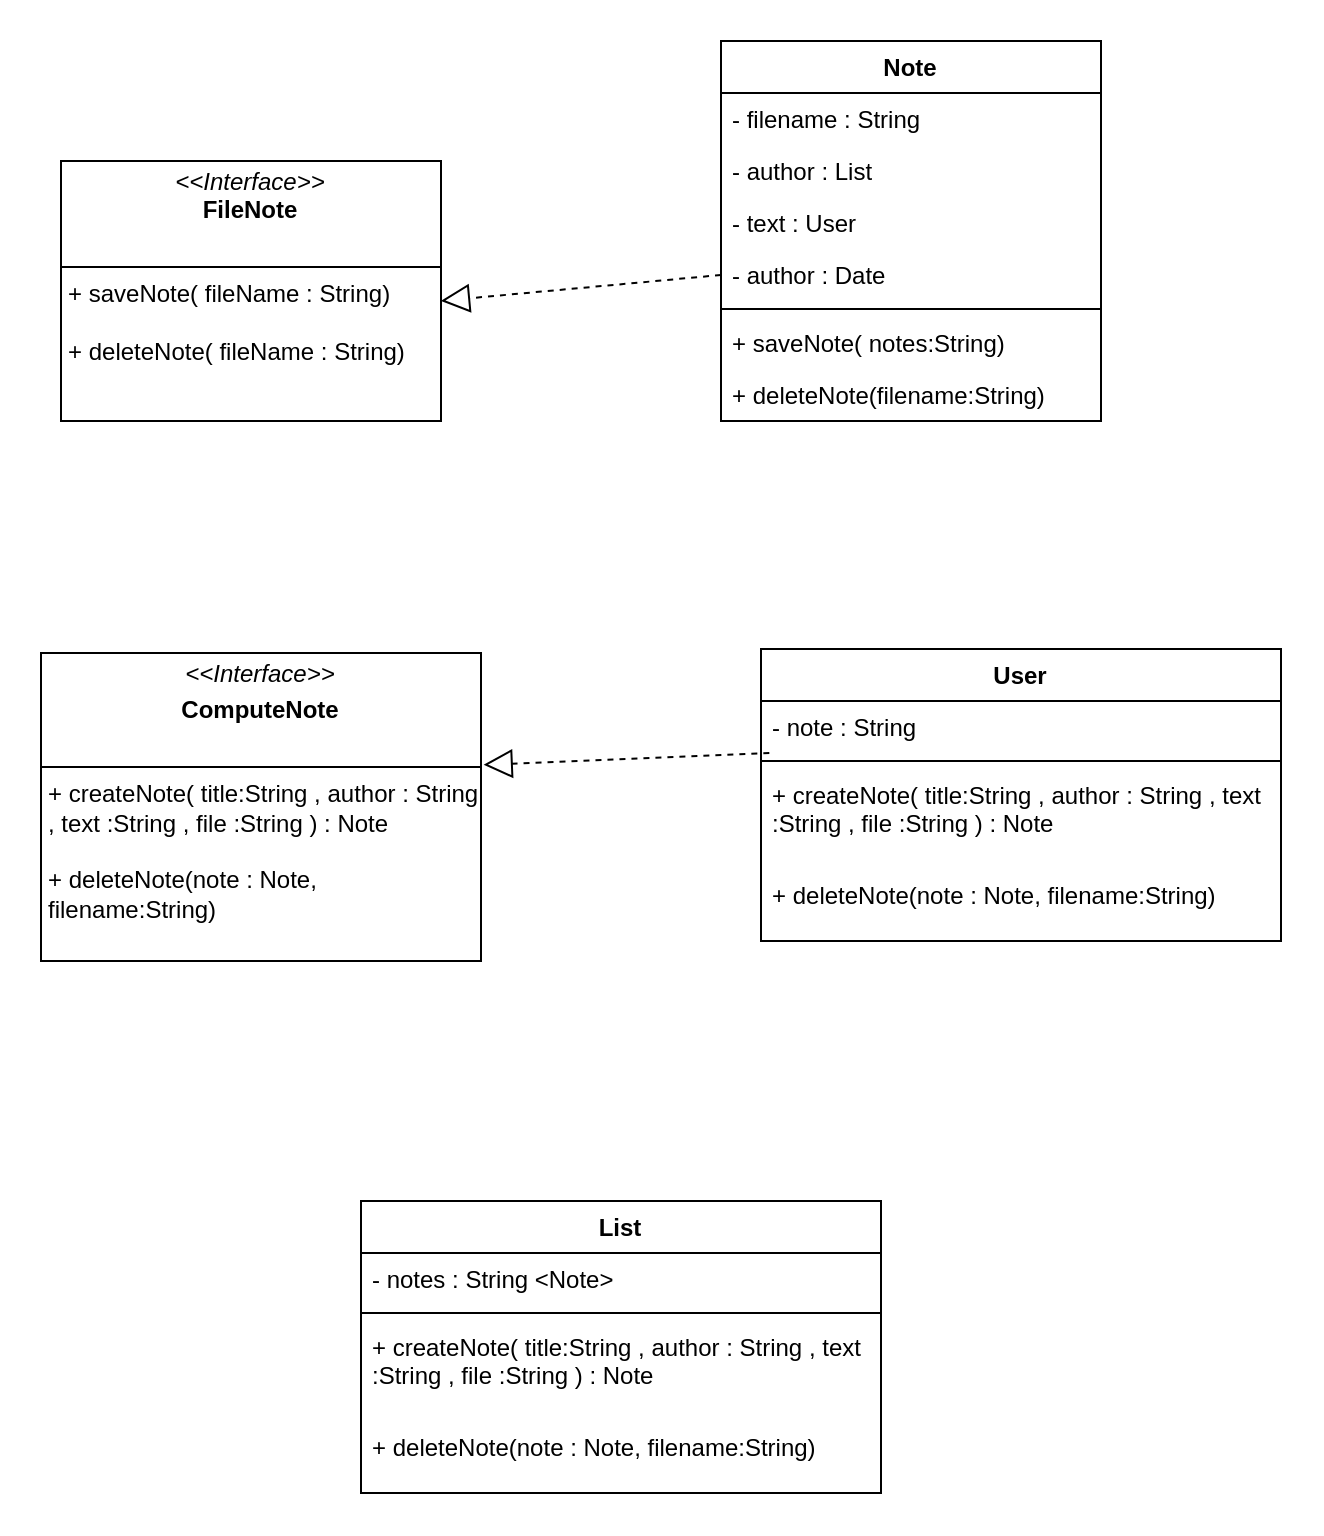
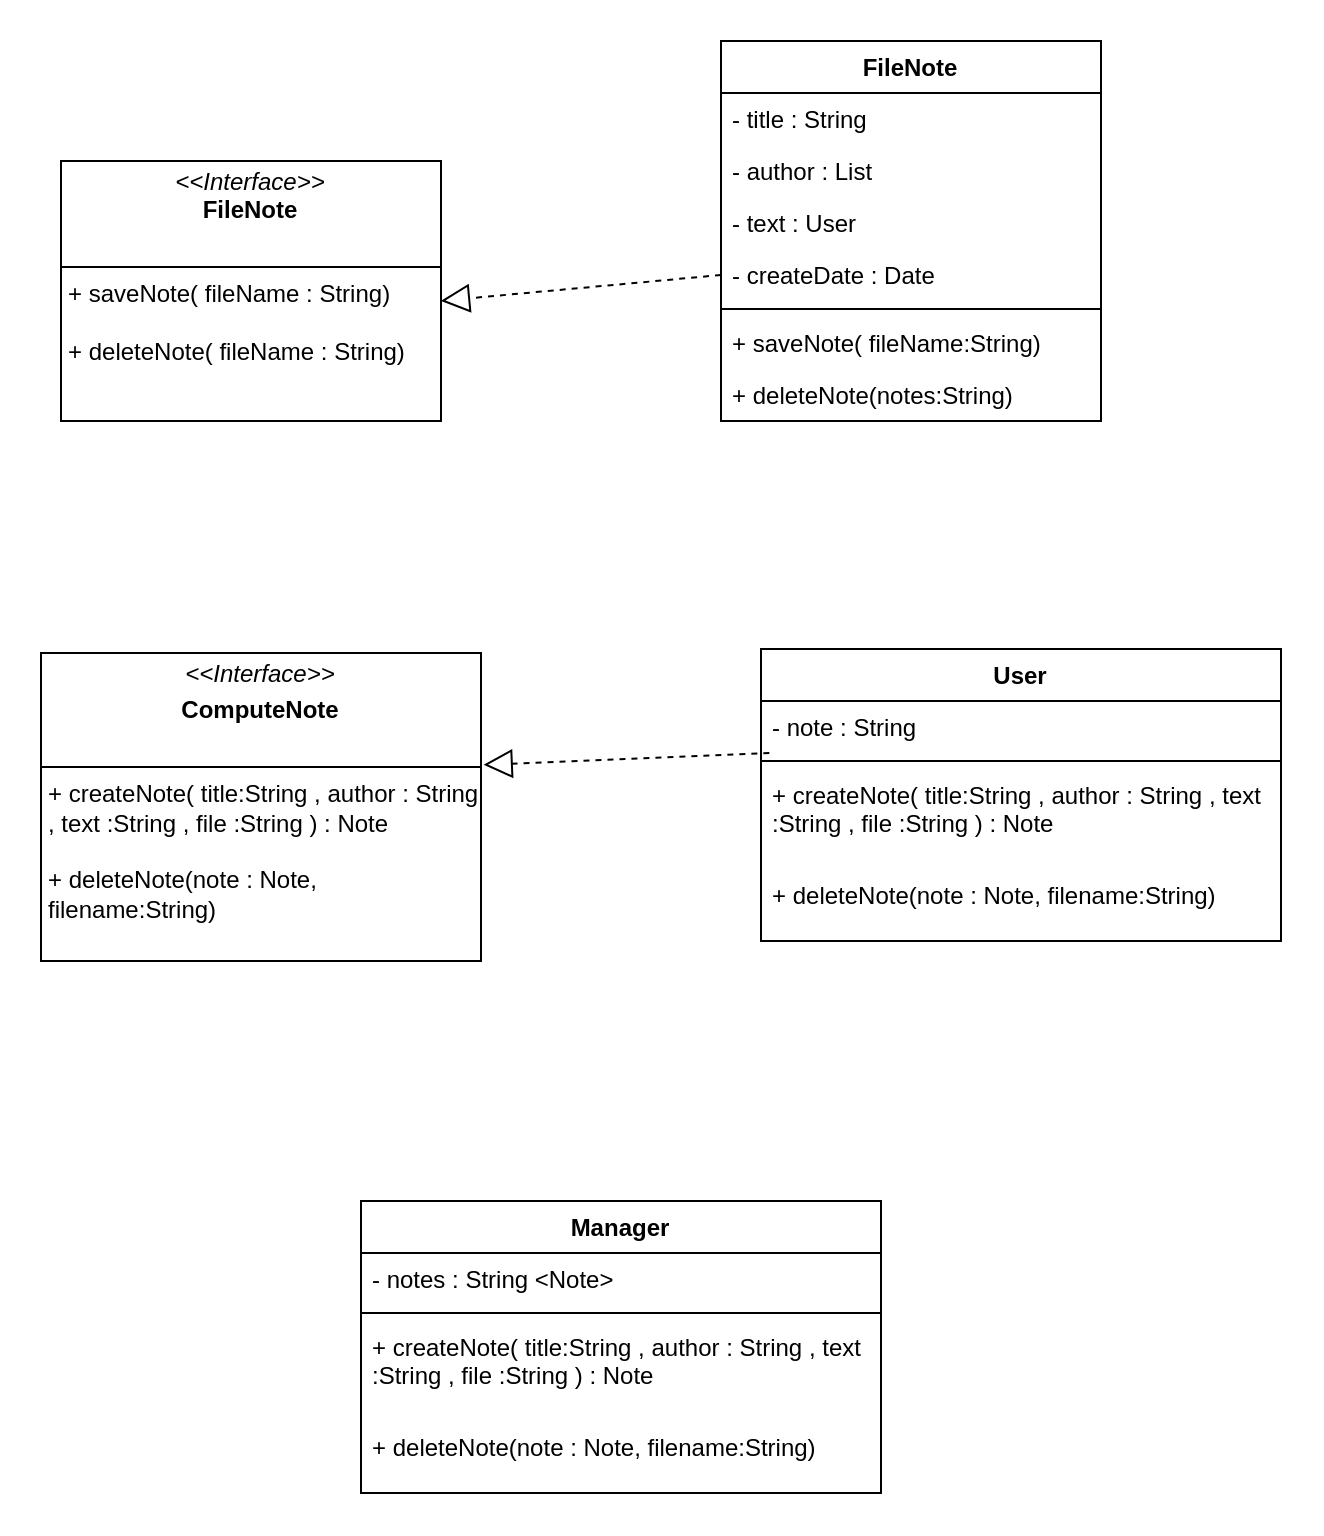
node "Note": label "Note" -> "FileNote"
node "- filename : String": label "- filename : String" -> "- title : String"
node "- author : Date": label "- author : Date" -> "- createDate : Date"
node "+ saveNote( notes:String)": label "+ saveNote( notes:String)" -> "+ saveNote( fileName:String)"
node "+ deleteNote(filename:String)": label "+ deleteNote(filename:String)" -> "+ deleteNote(notes:String)"
node "List": label "List" -> "Manager"
